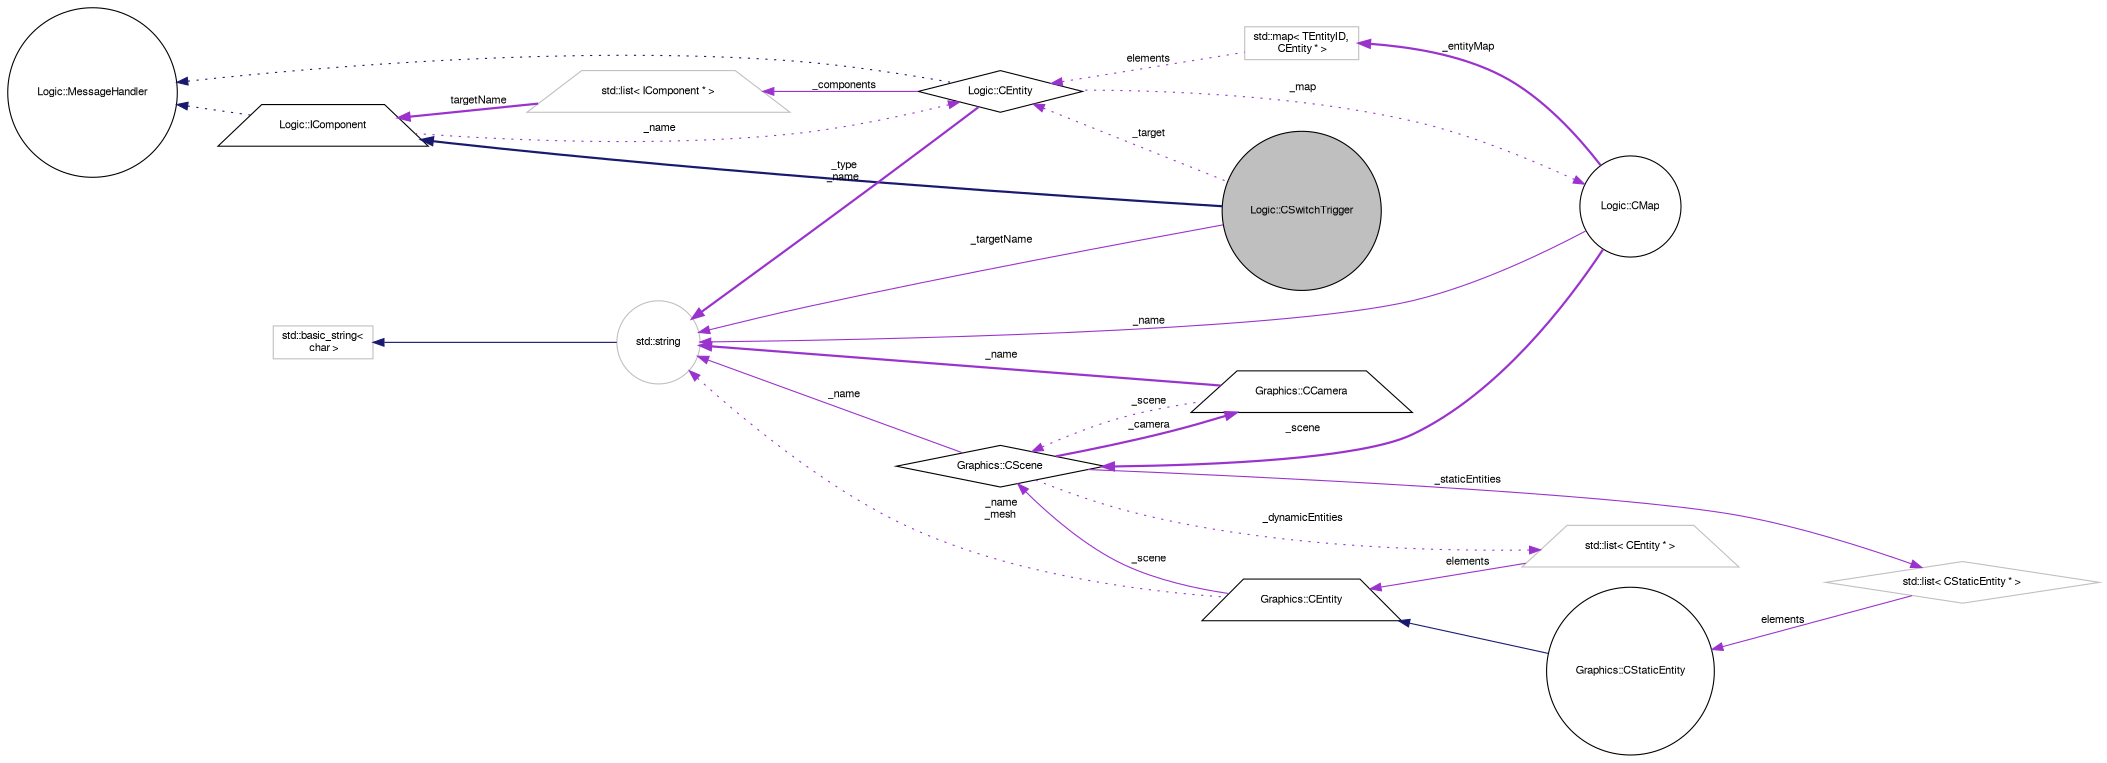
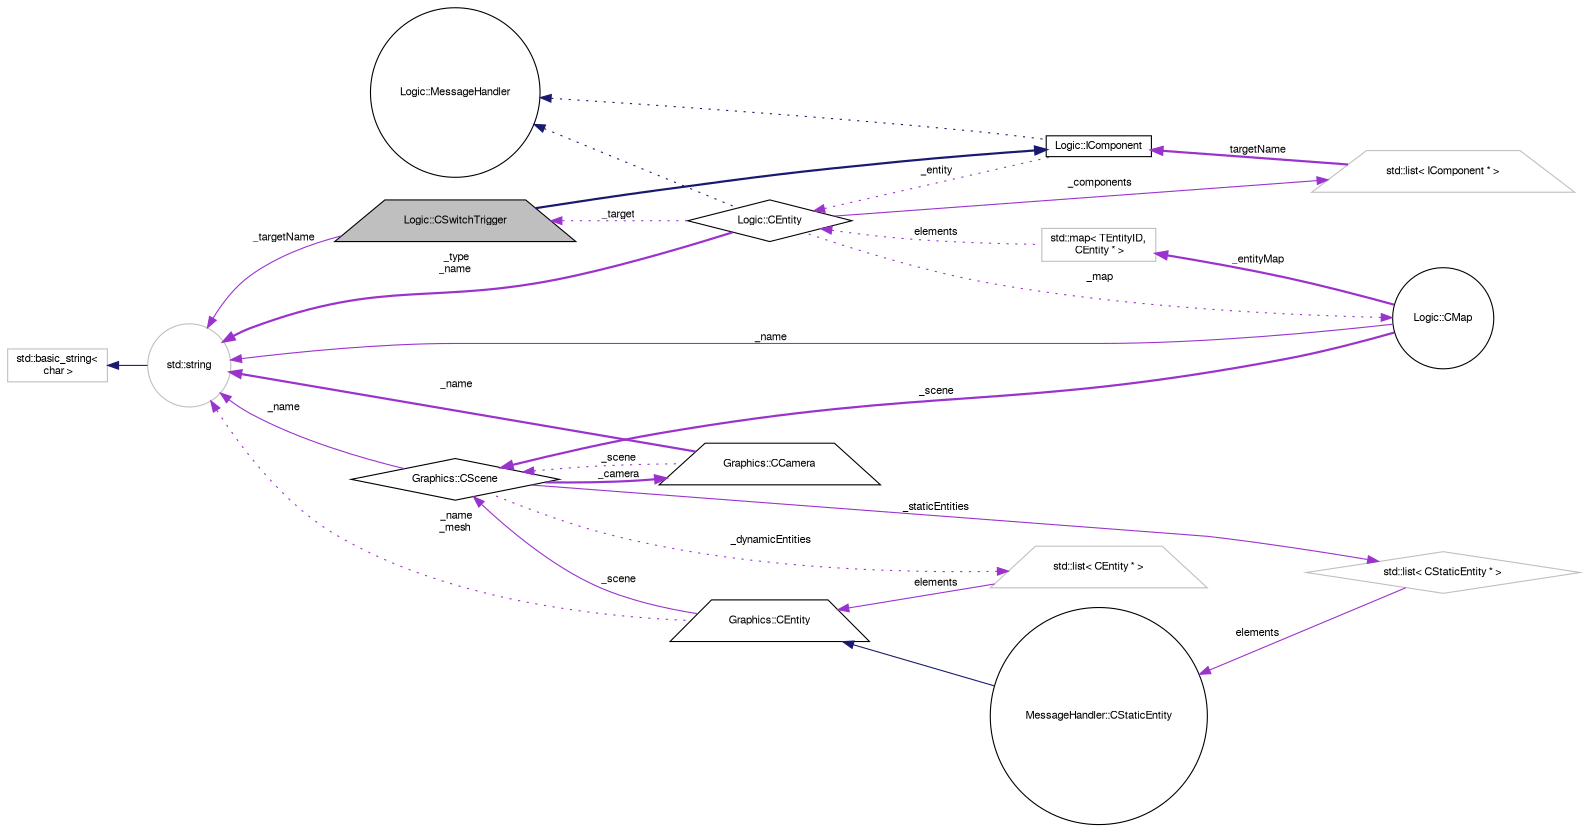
node "Logic::IComponent": shape trapezium -> box
edge "Logic::IComponent" -> "Logic::CEntity": label " _name" -> " _entity"
edge "Logic::CSwitchTrigger" -> "Logic::CEntity": reversed
node "Logic::CSwitchTrigger": shape circle -> trapezium
node "Graphics::CStaticEntity": label "Graphics::CStaticEntity" -> "MessageHandler::CStaticEntity"
